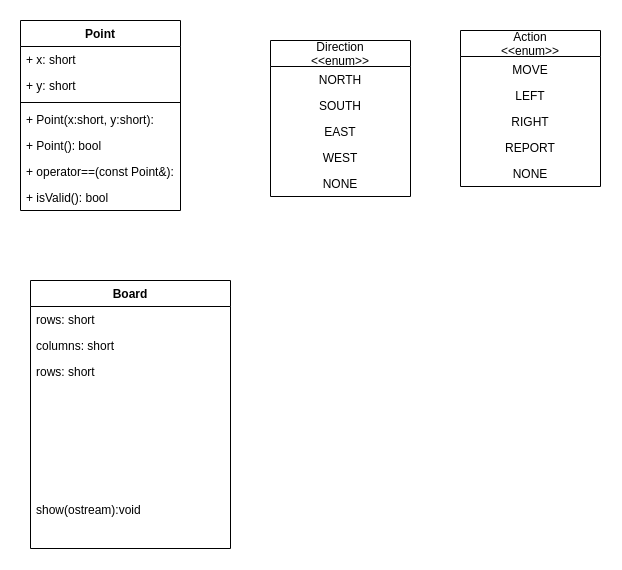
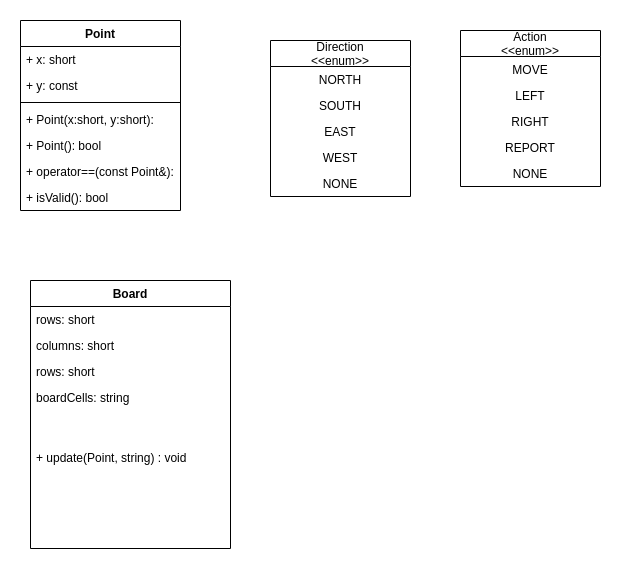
node "+ y: short": label "+ y: short" -> "+ y: const"
node "boardCells: string": added
node "+ update(Point, string) : void": added
node "show(ostream):void": removed
